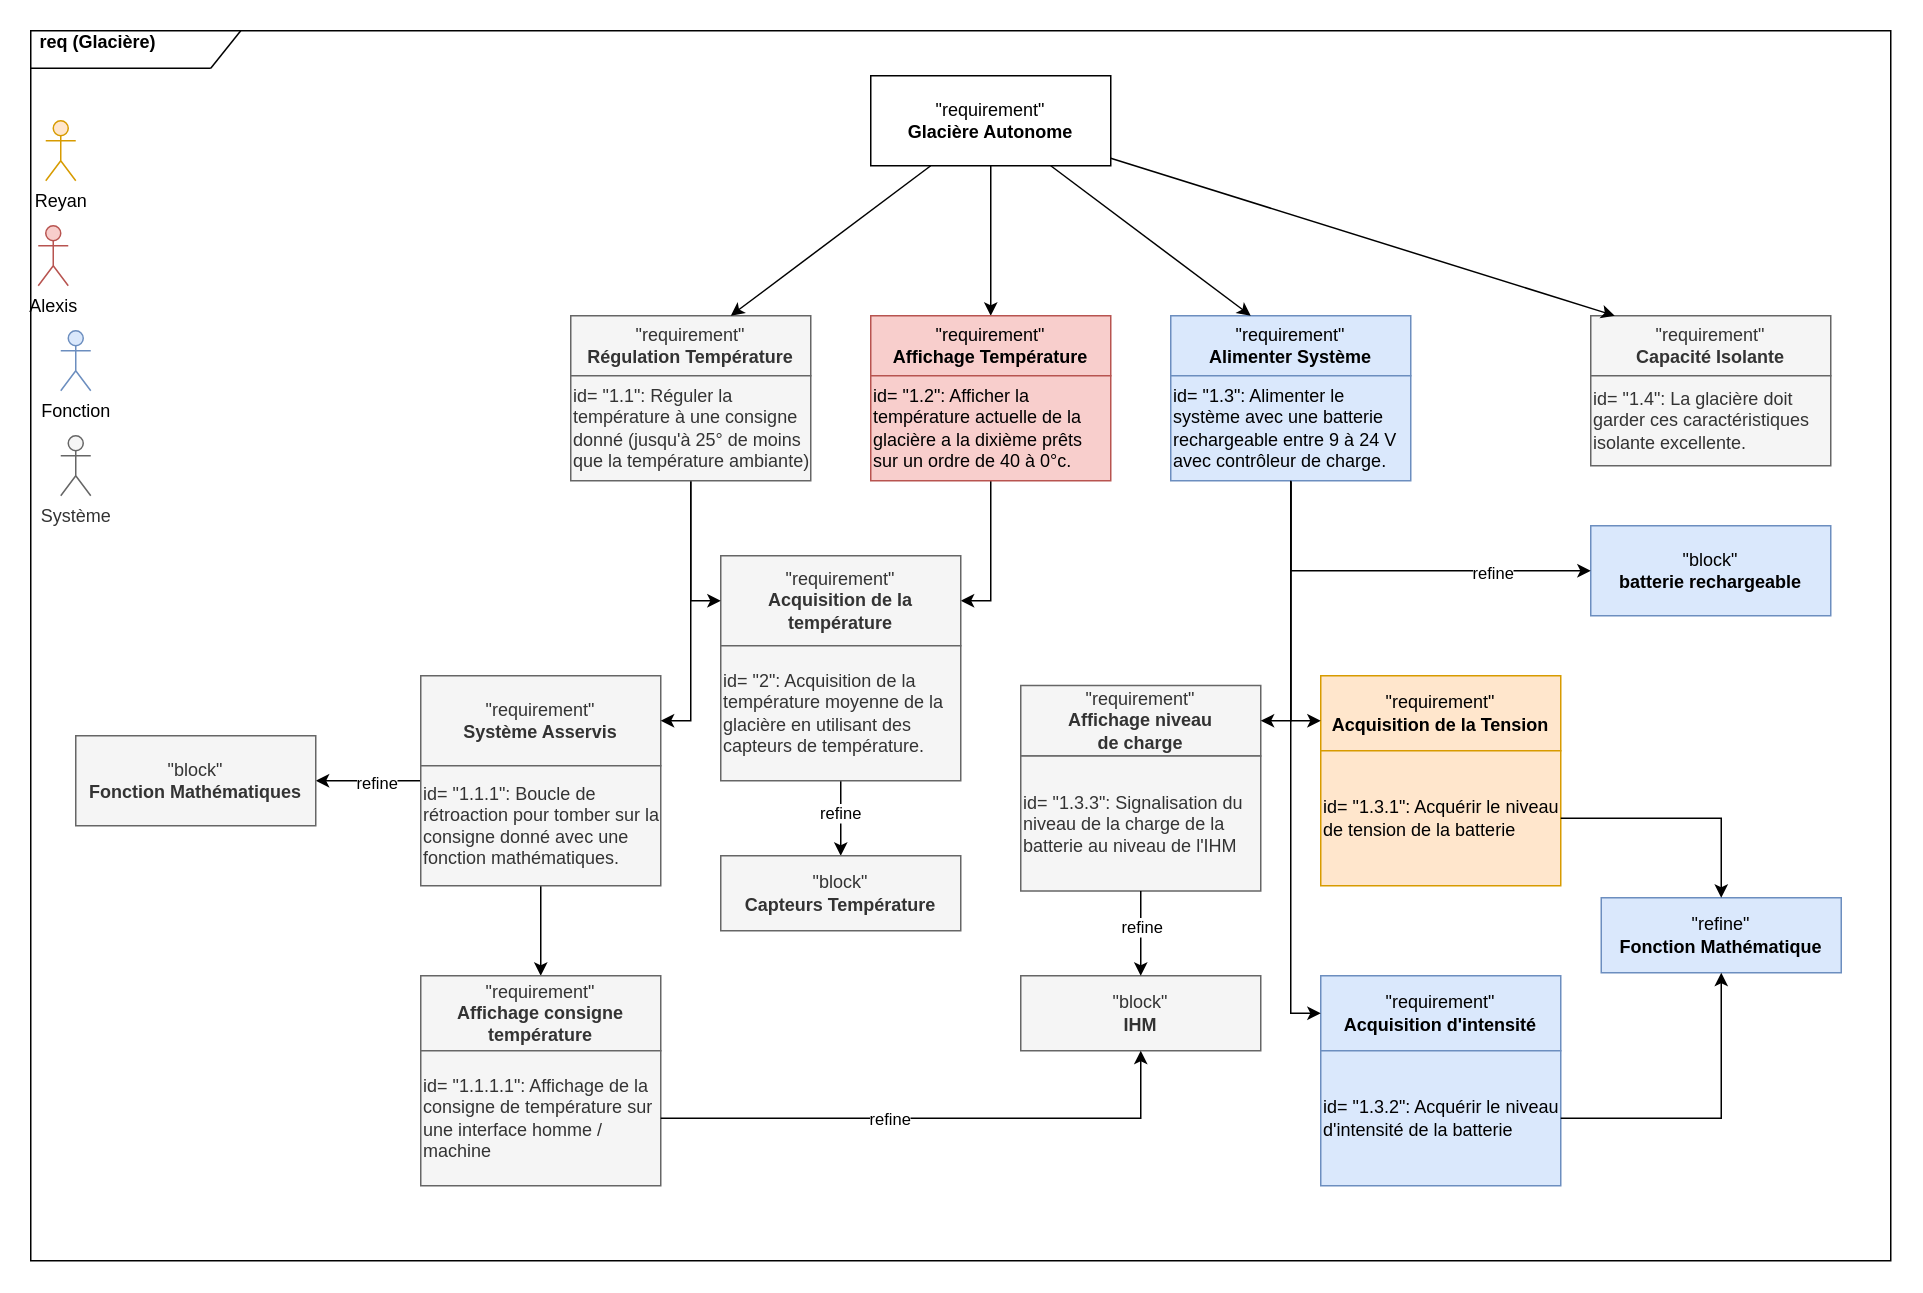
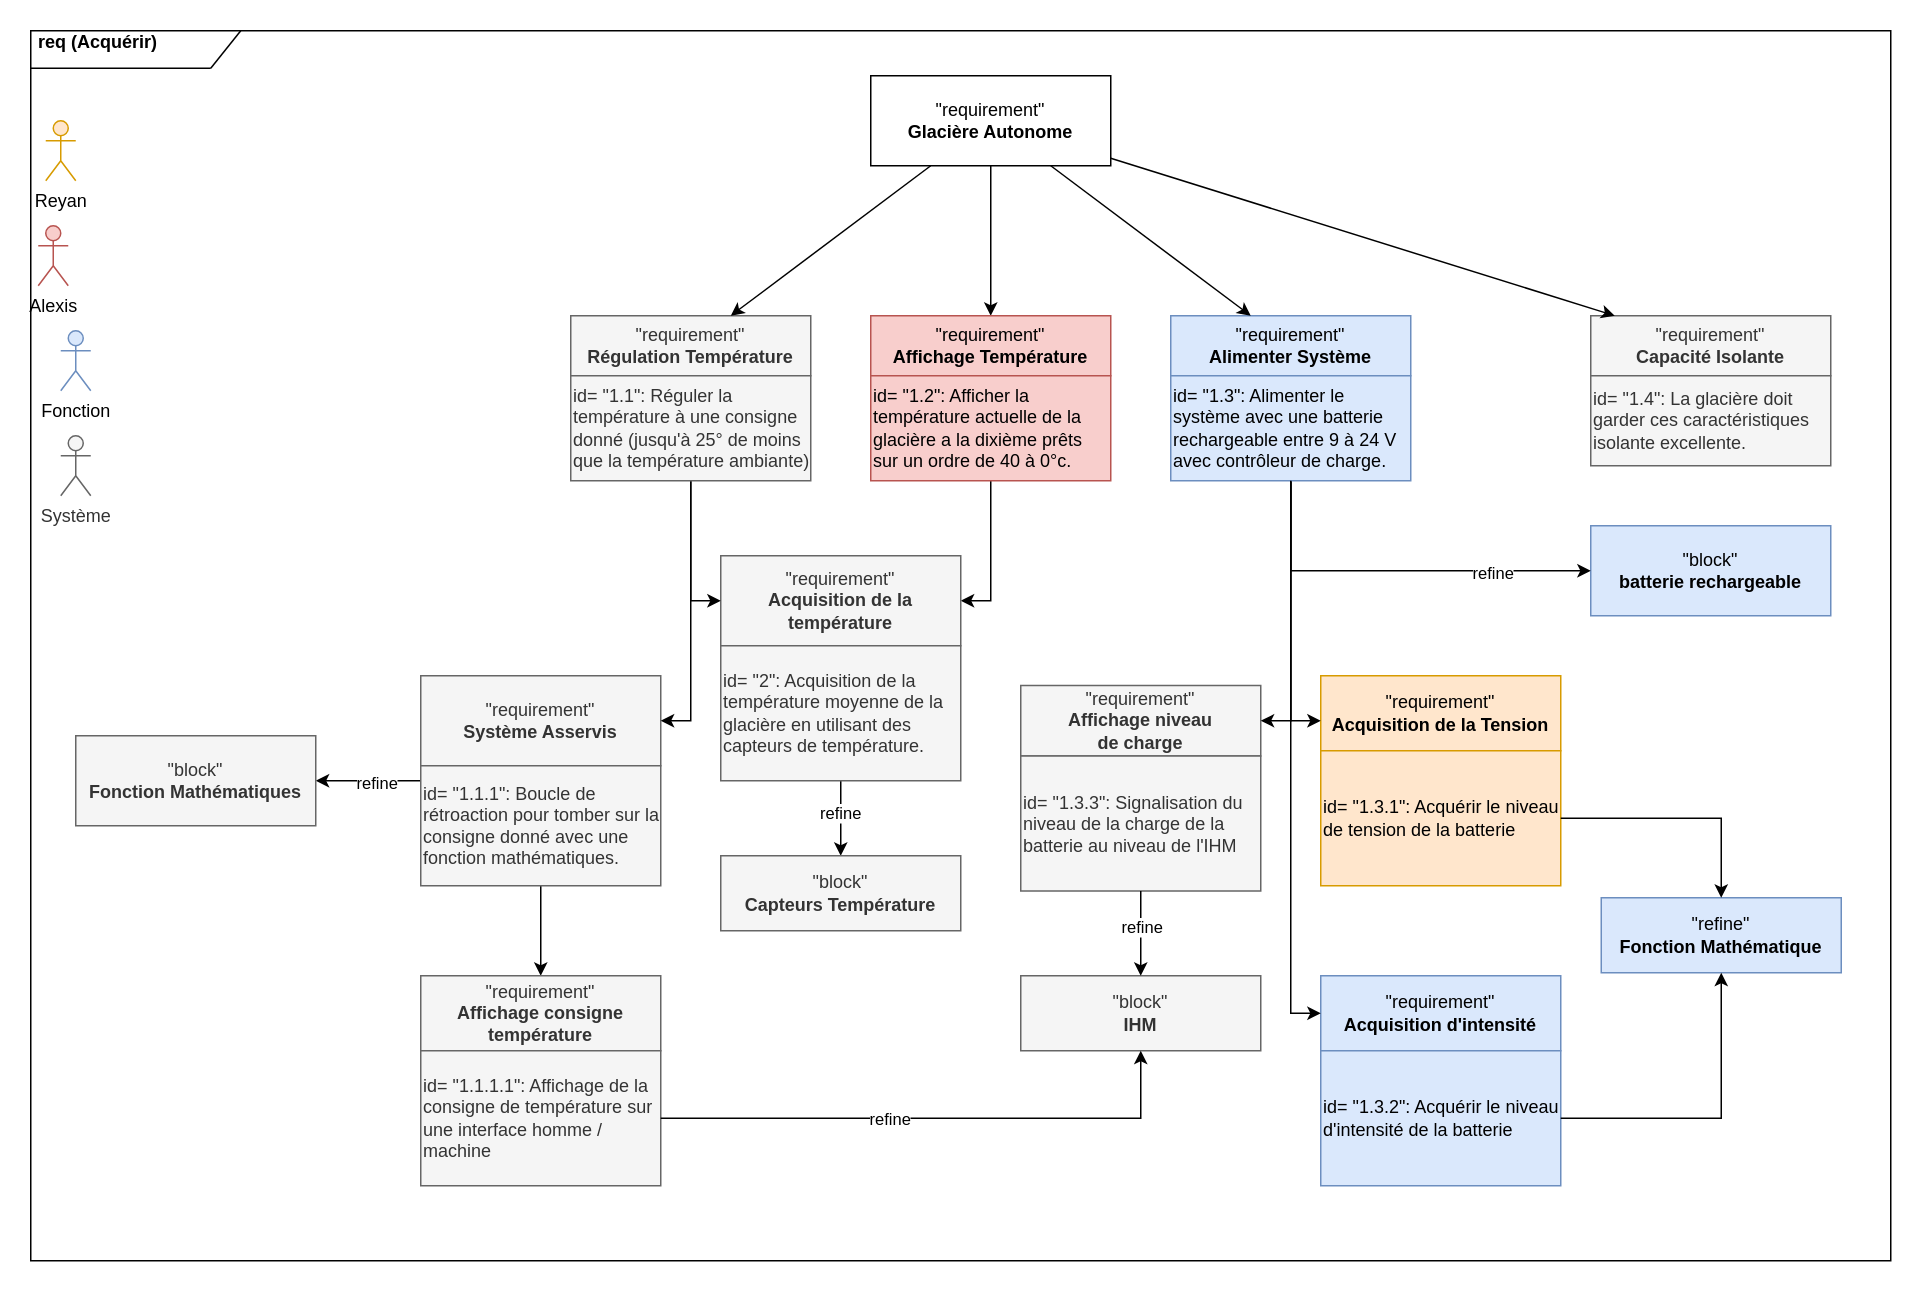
node "req (Glacière)": label "req (Glacière)" -> "req (Acquérir)"
